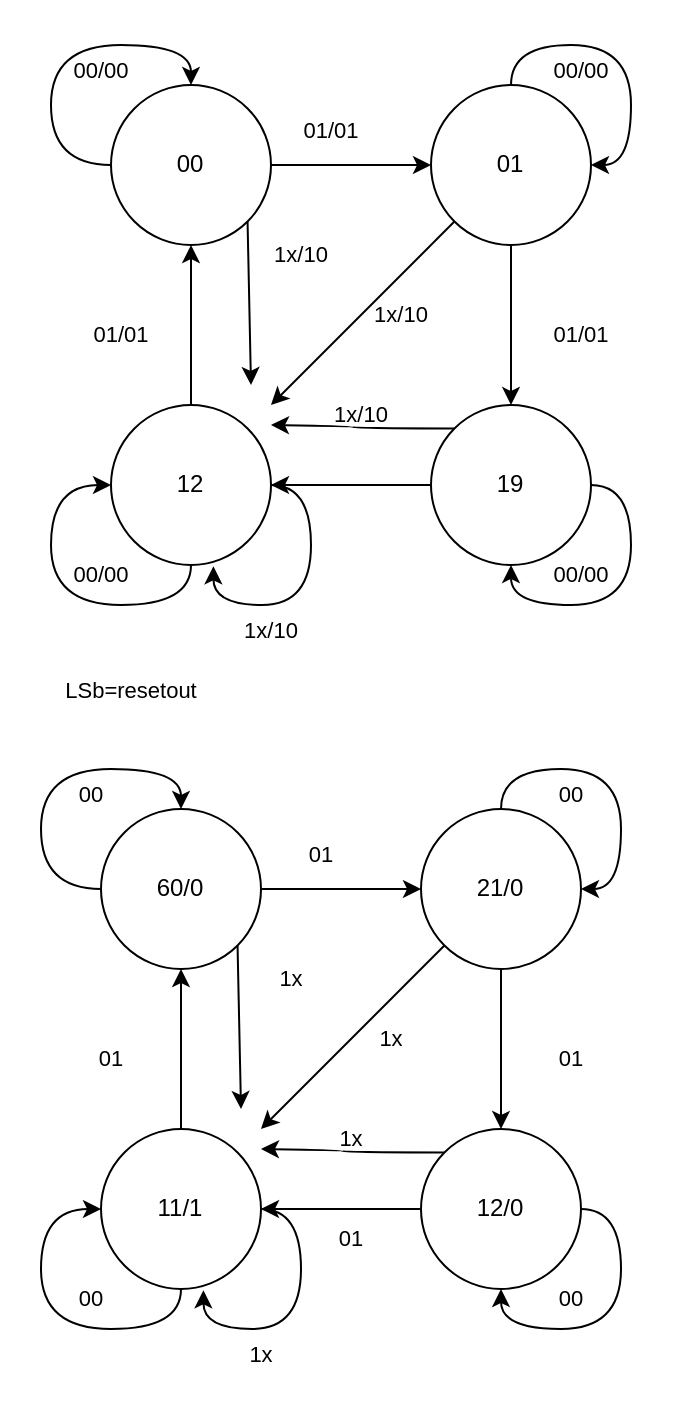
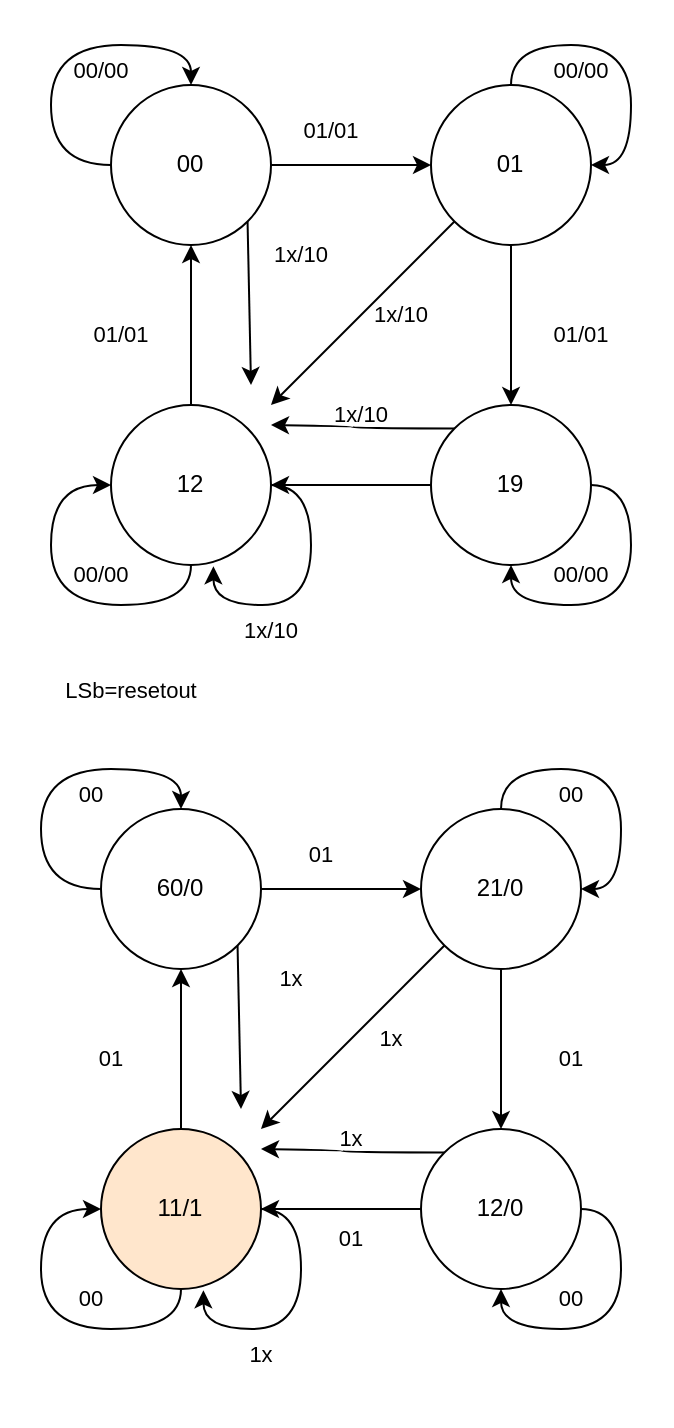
node "11/1": fillcolor #ffffff -> #ffe6cc
